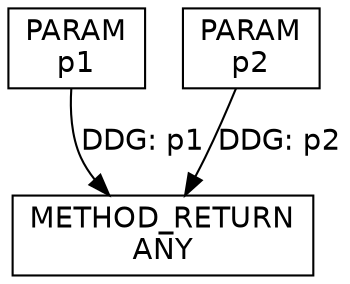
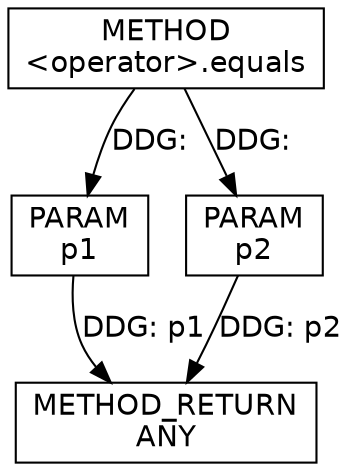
node "METHOD": added
